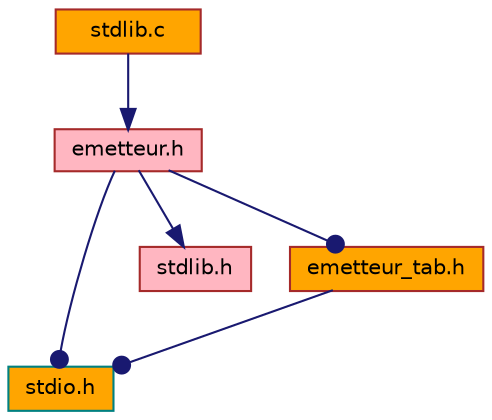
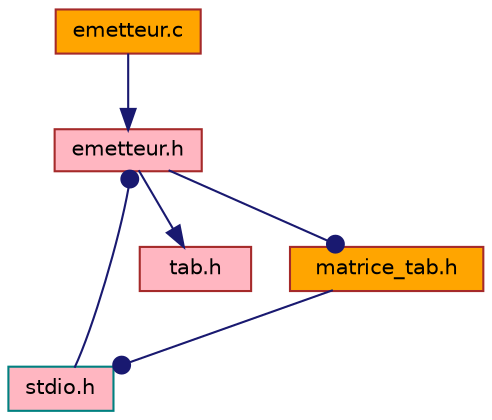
node "stdlib.c": label "stdlib.c" -> "emetteur.c"
edge "emetteur.h" -> "stdio.h": reversed
node "stdlib.h": label "stdlib.h" -> "tab.h"
node "emetteur_tab.h": label "emetteur_tab.h" -> "matrice_tab.h"
node "stdio.h": fillcolor orange -> lightpink
